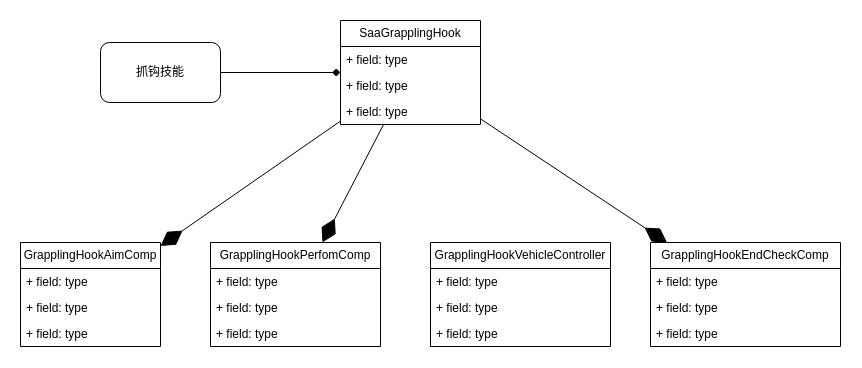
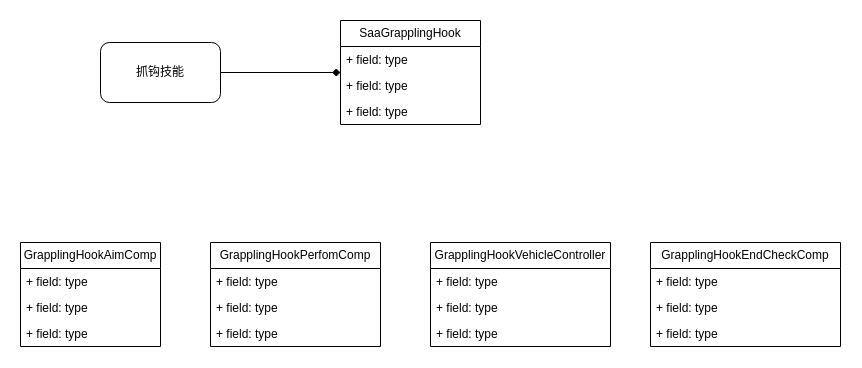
edge "SaaGrapplingHook" -> "GrapplingHookPerfomComp": removed
edge "SaaGrapplingHook" -> "GrapplingHookEndCheckComp": removed
edge "SaaGrapplingHook" -> "GrapplingHookAimComp": removed
